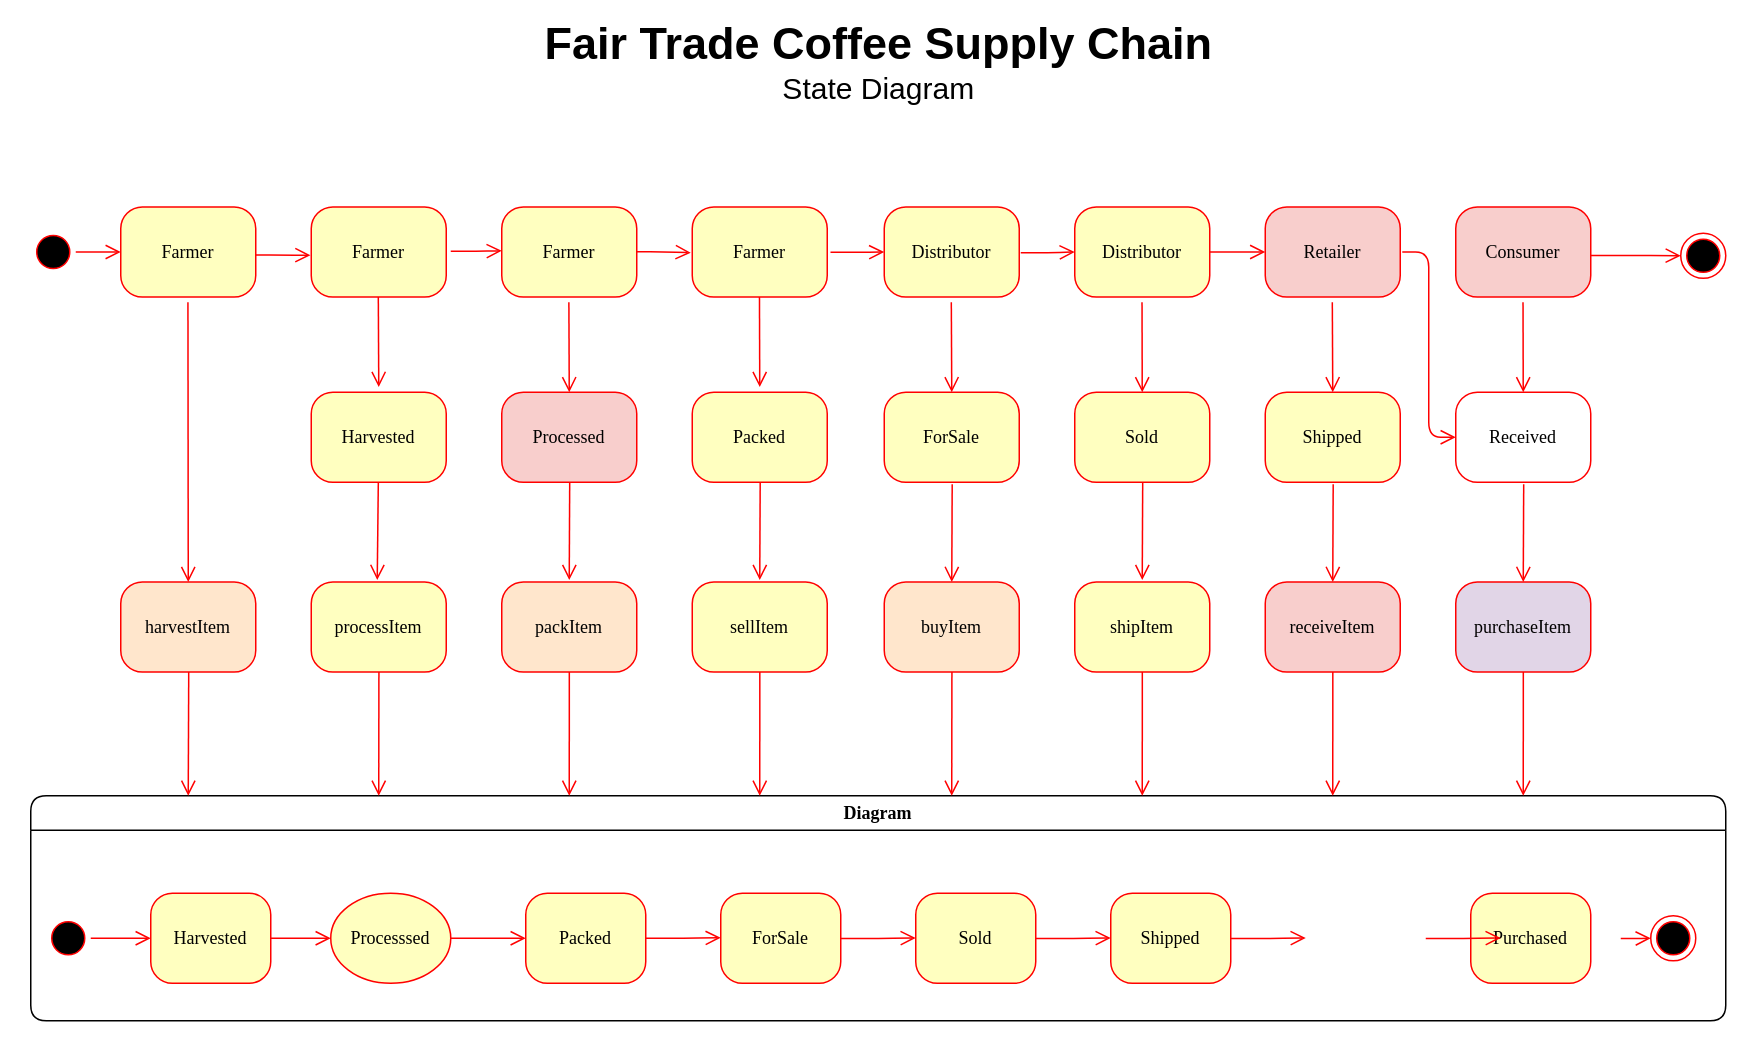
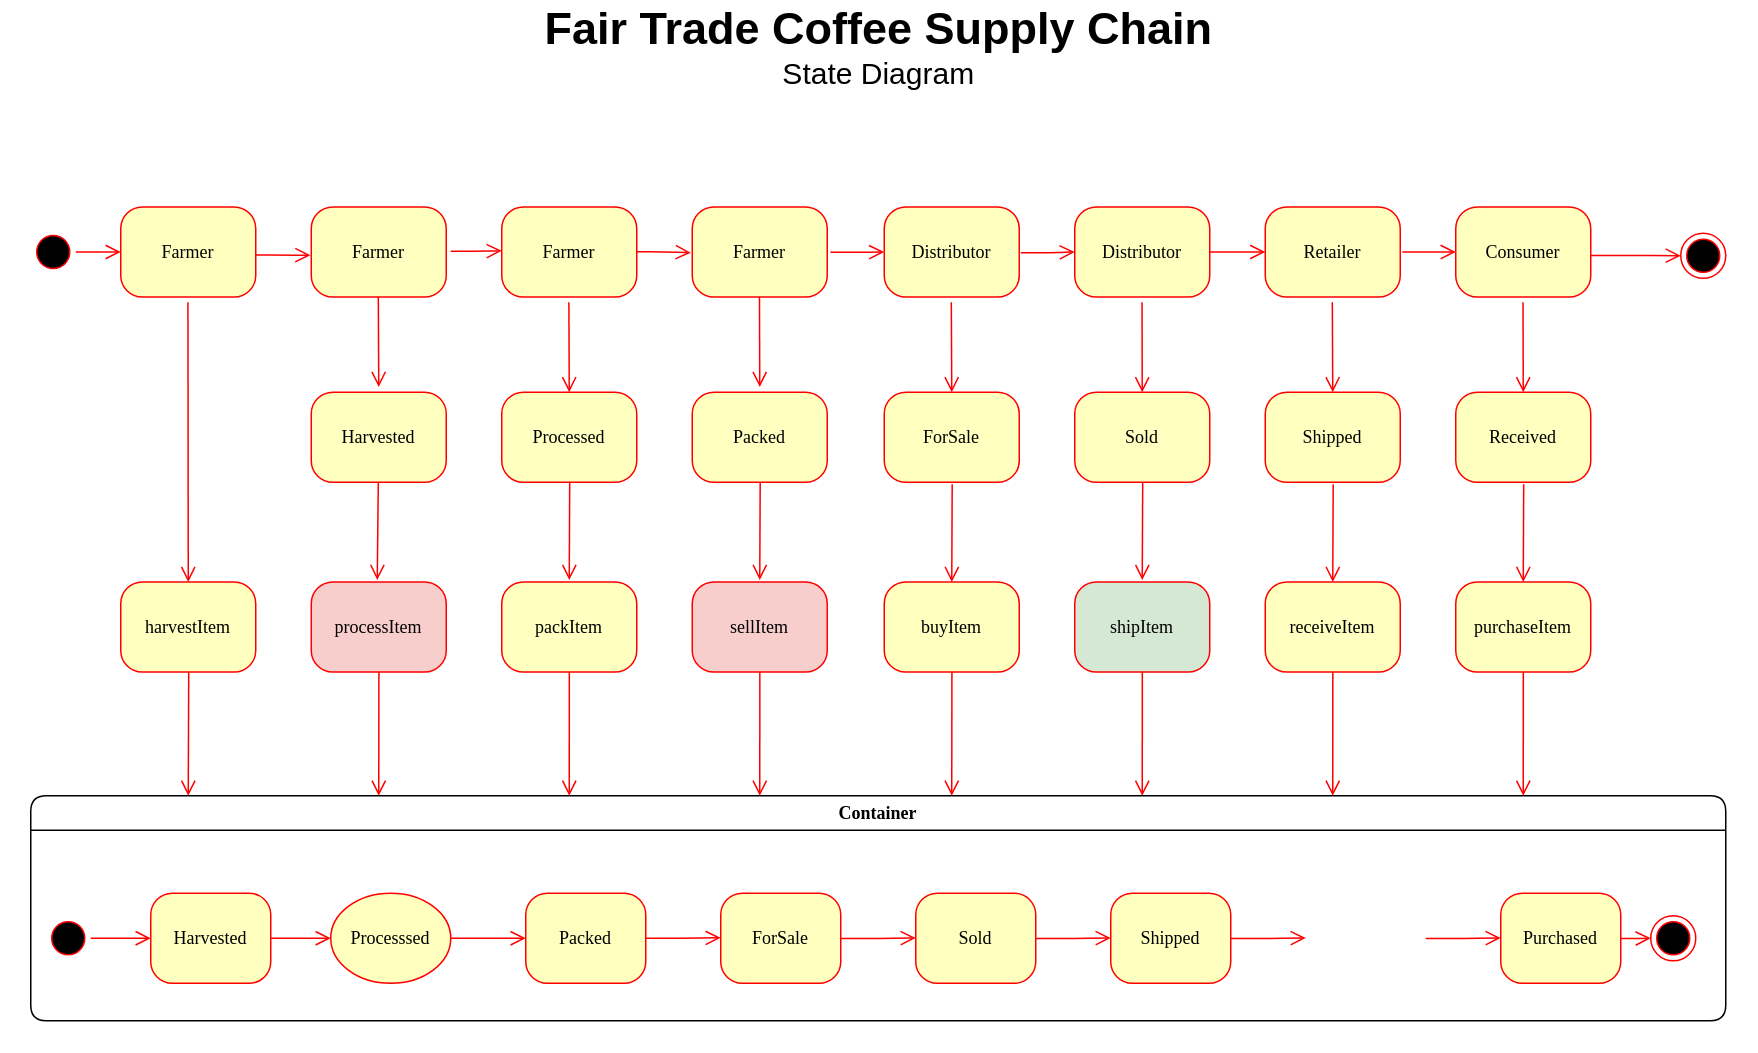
node "Fair Trade Coffee Supply Chain State Diagram": moved (878, 61) -> (878, 46)
node "Retailer": fillcolor #f8cecc -> #ffffc0
node "Consumer": fillcolor #f8cecc -> #ffffc0
edge "Retailer" -> "Received": now "Retailer" -> "Consumer"
node "Processed": fillcolor #f8cecc -> #ffffc0
node "Received": fillcolor #ffffff -> #ffffc0
node "harvestItem": fillcolor #ffe6cc -> #ffffc0
node "processItem": fillcolor #ffffc0 -> #f8cecc
node "packItem": fillcolor #ffe6cc -> #ffffc0
node "sellItem": fillcolor #ffffc0 -> #f8cecc
node "buyItem": fillcolor #ffe6cc -> #ffffc0
node "shipItem": fillcolor #ffffc0 -> #d5e8d4
node "receiveItem": fillcolor #f8cecc -> #ffffc0
node "purchaseItem": fillcolor #e1d5e7 -> #ffffc0
node "Diagram": label "Diagram" -> "Container"
node "Purchased": moved (1531, 938) -> (1561, 938)
